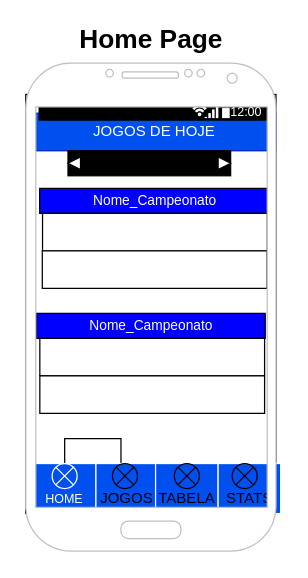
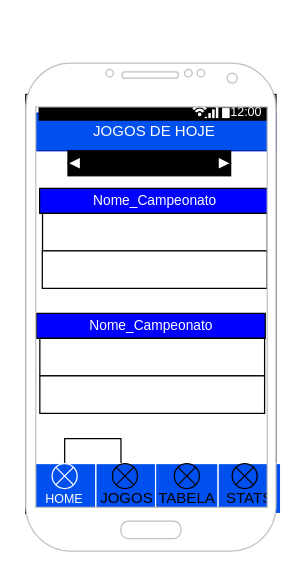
node "Home Page": removed
